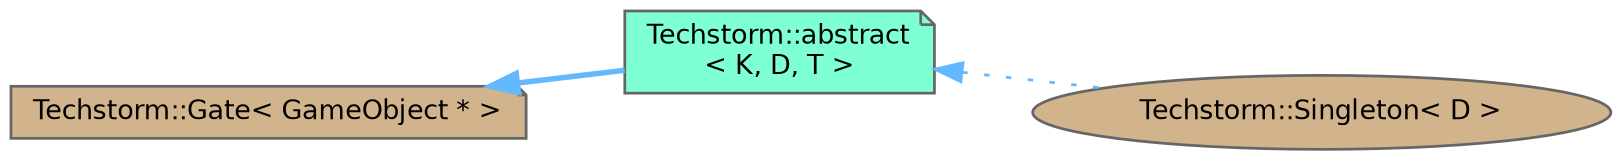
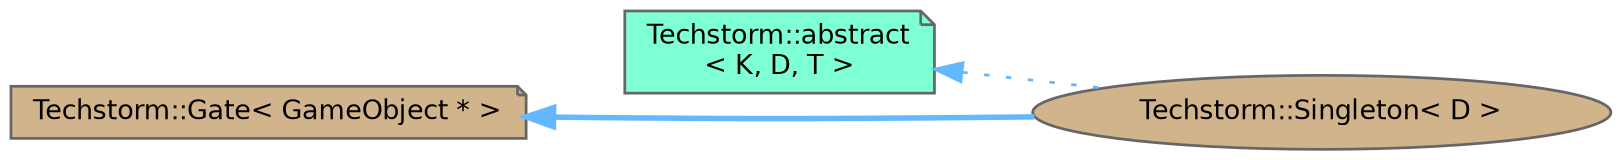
edge "Techstorm::abstract < K, D, T >" -> "Techstorm::Gate< GameObject * >": now "Techstorm::Singleton< D >" -> "Techstorm::Gate< GameObject * >"
